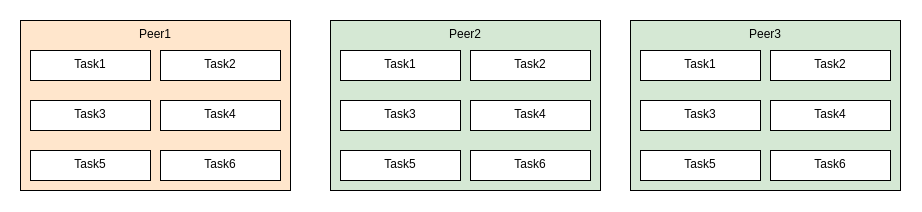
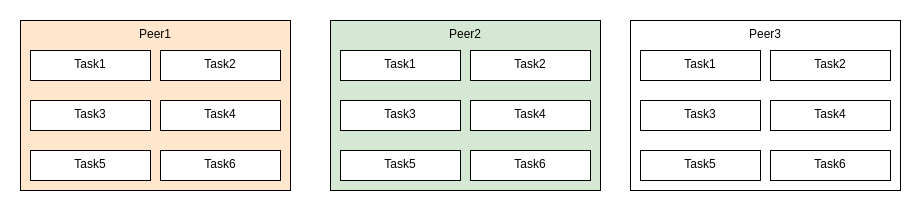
node "Peer3": fillcolor #d5e8d4 -> #ffffff
